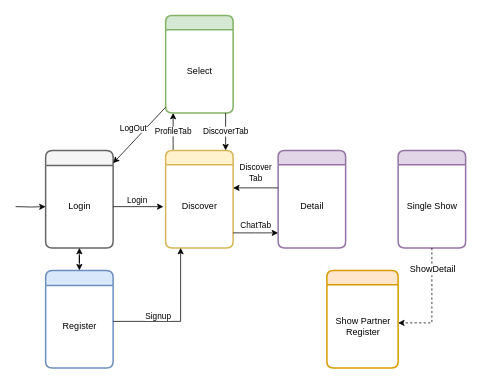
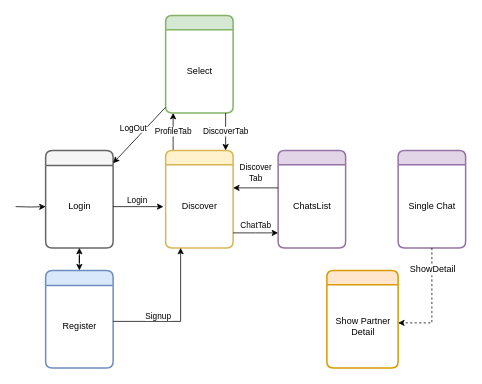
node "Detail": label "Detail" -> "ChatsList"
node "Single Show": label "Single Show" -> "Single Chat"
node "Show Partner Register": label "Show Partner Register" -> "Show Partner Detail"
